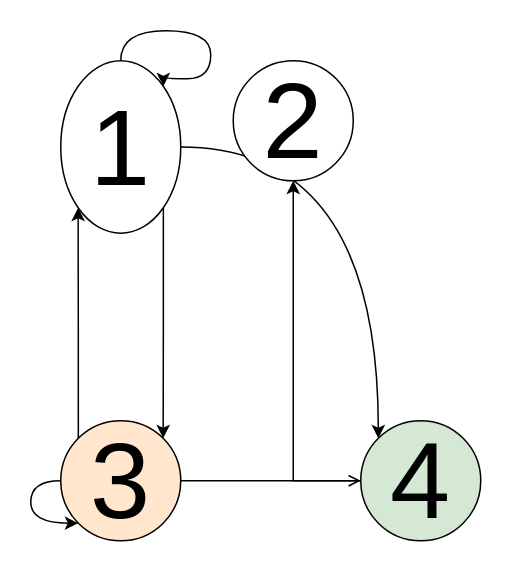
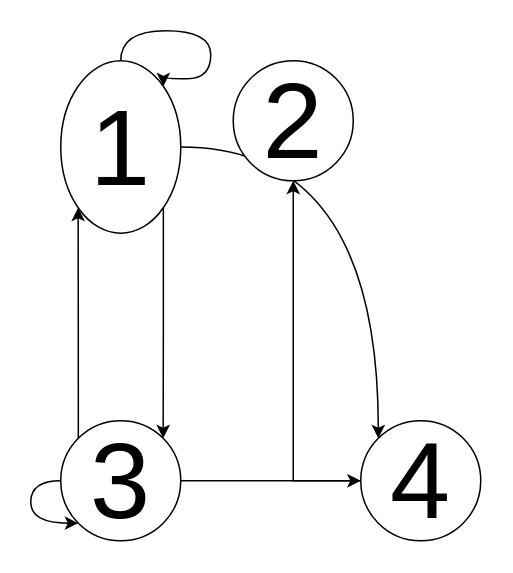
node "3": fillcolor #ffe6cc -> #ffffff
edge "3" -> "4": arrowhead open -> classic
node "4": fillcolor #d5e8d4 -> #ffffff
